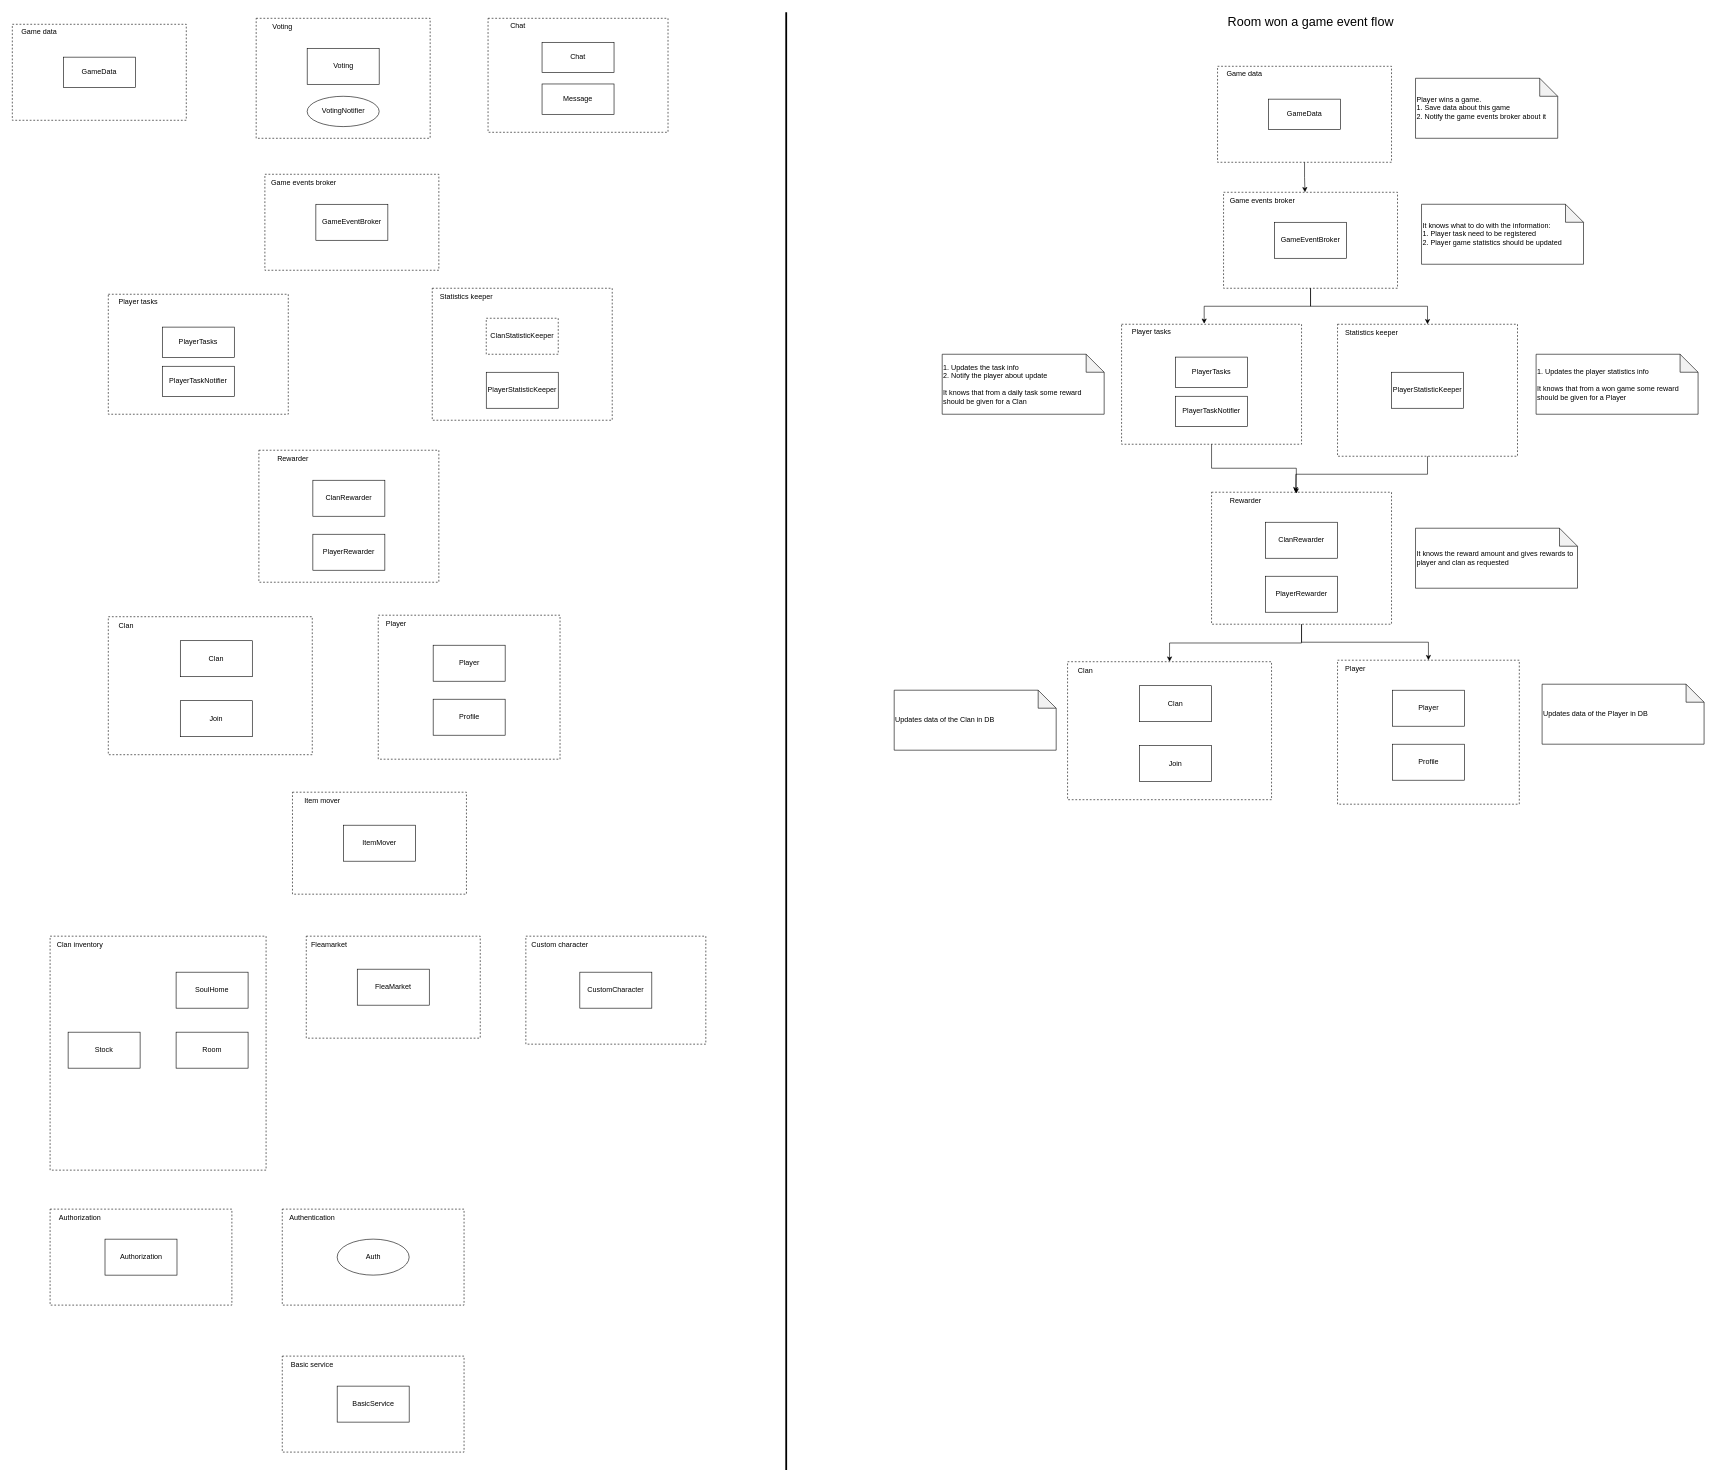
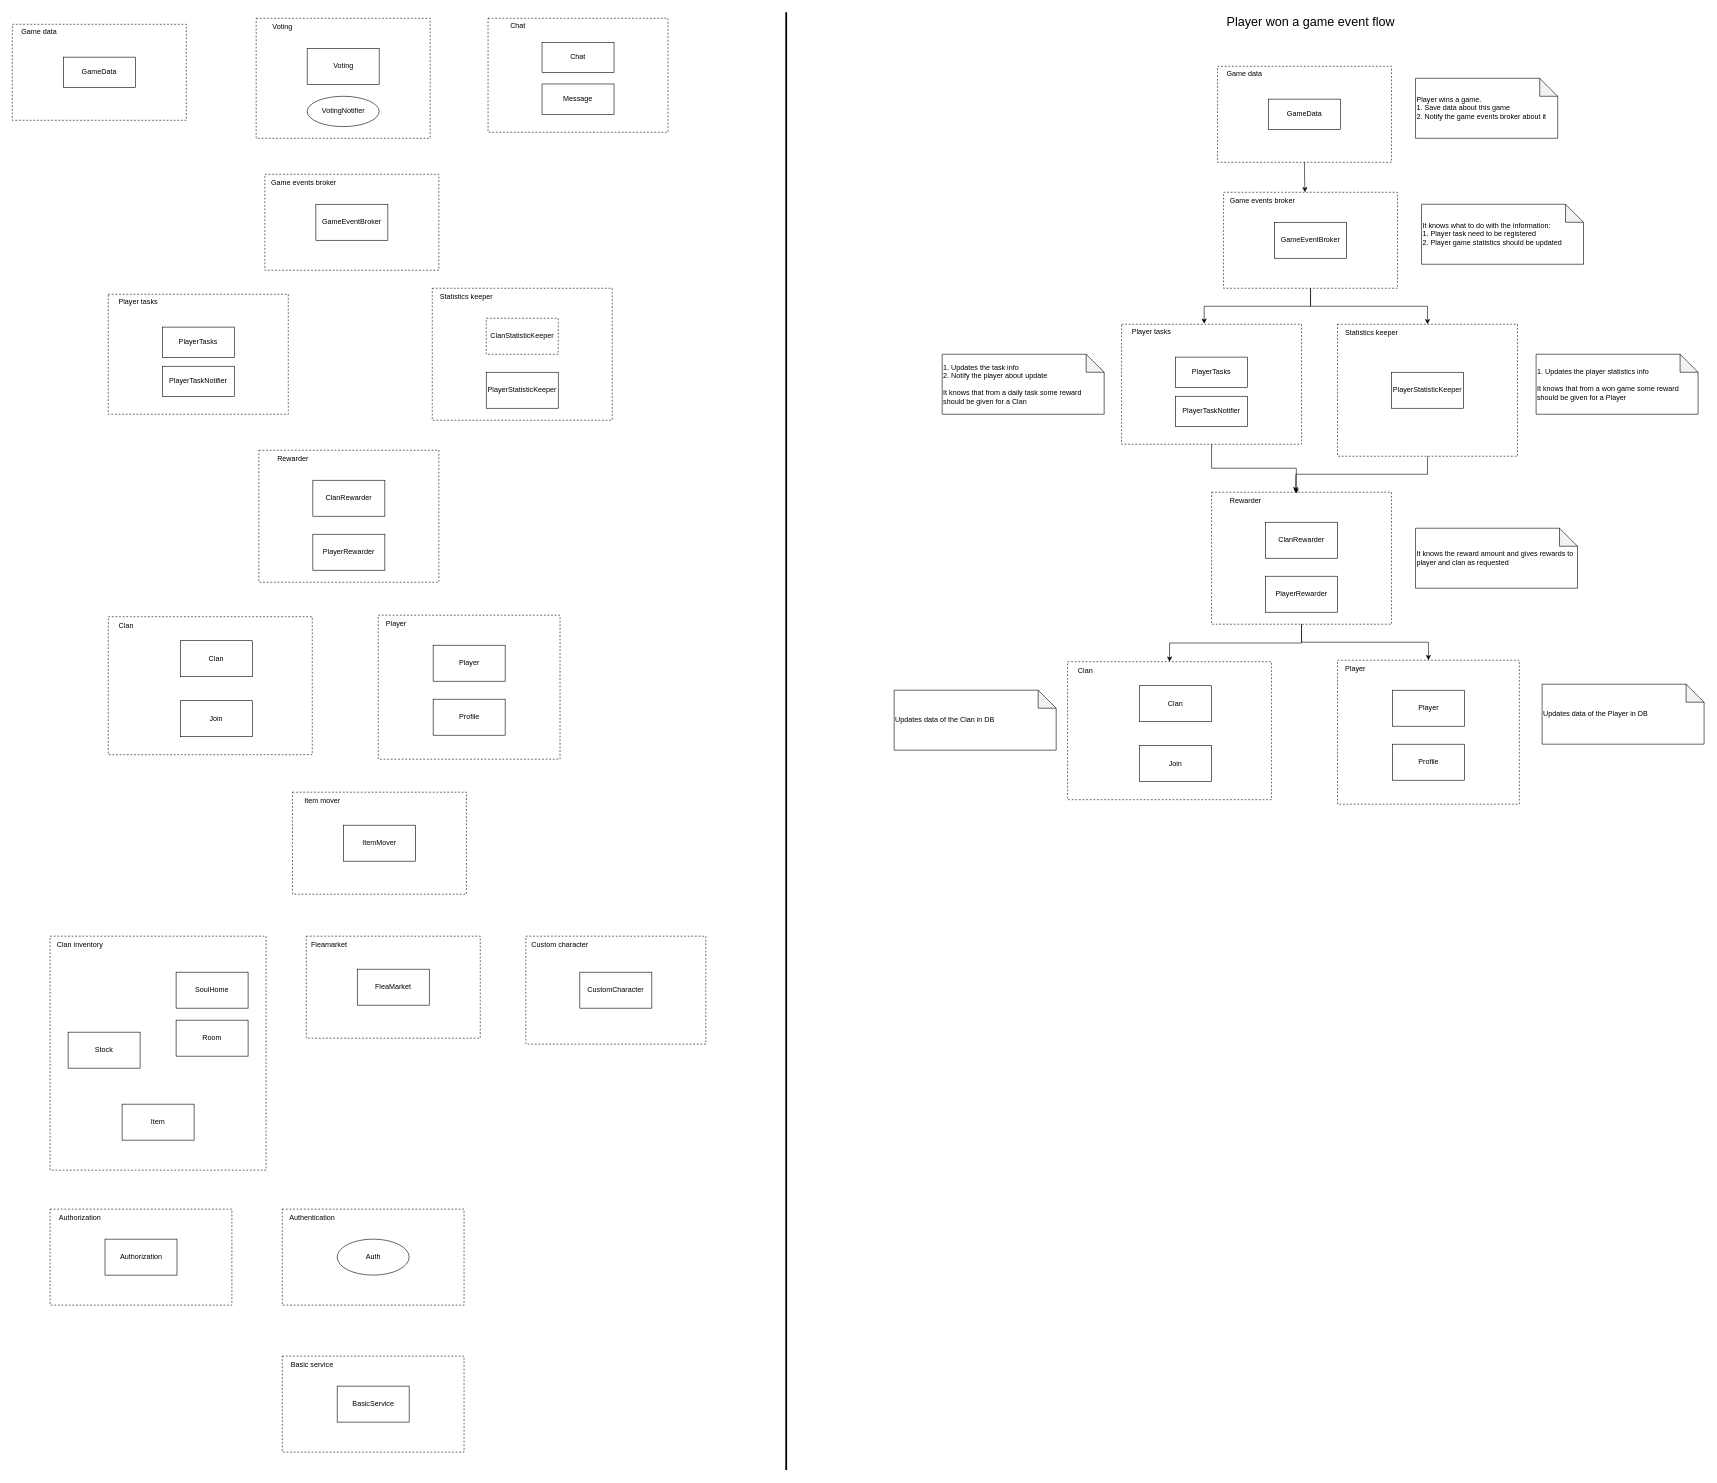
node "Room won a game event flow": label "Room won a game event flow" -> "Player won a game event flow"
node "Room": moved (212, 1050) -> (212, 1038)
node "Item": added
